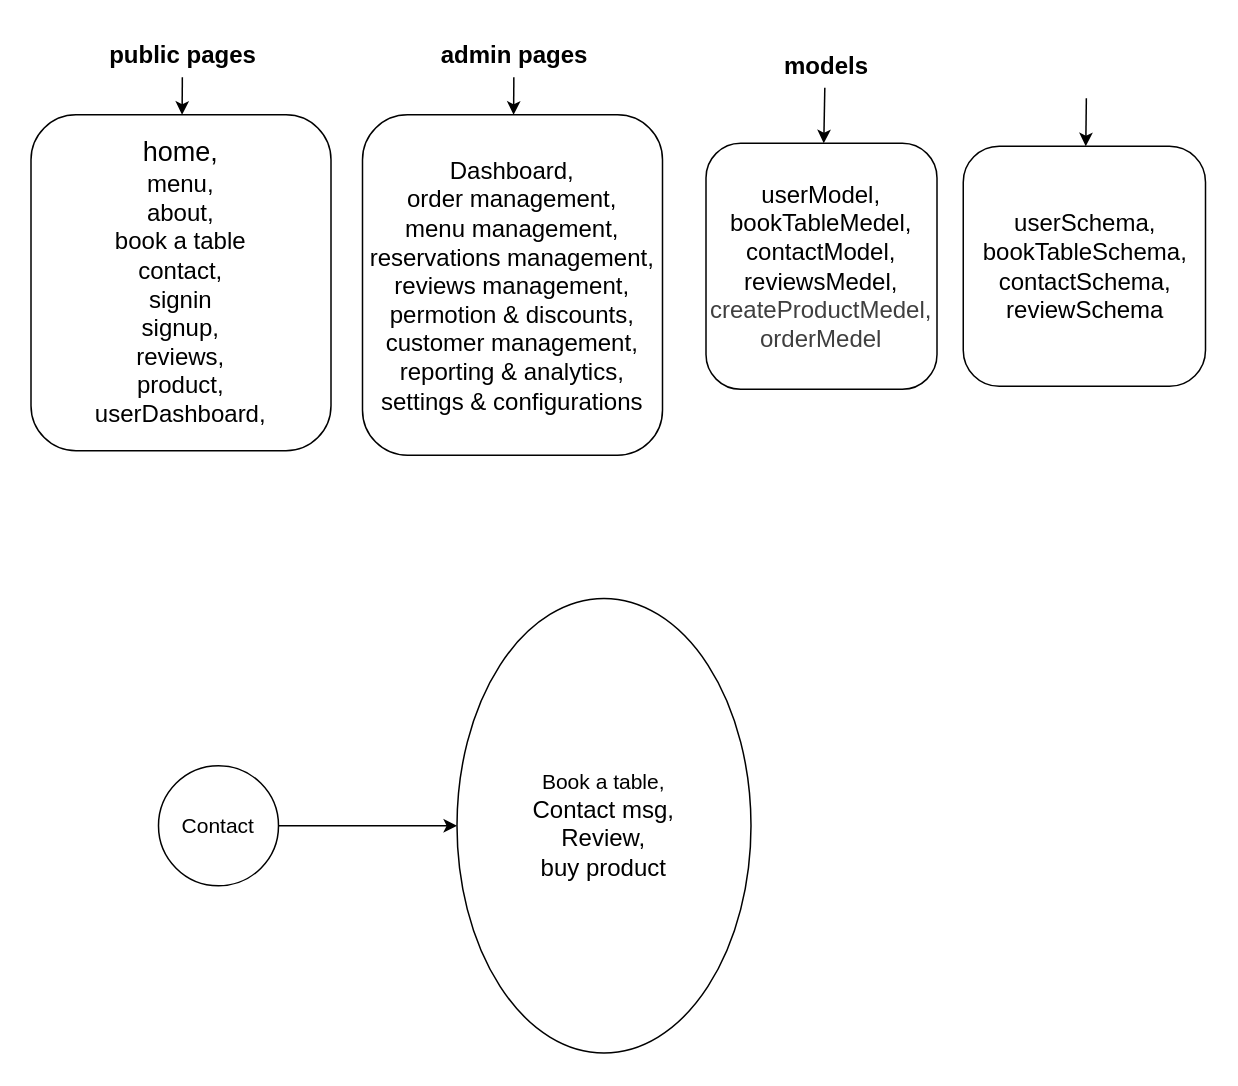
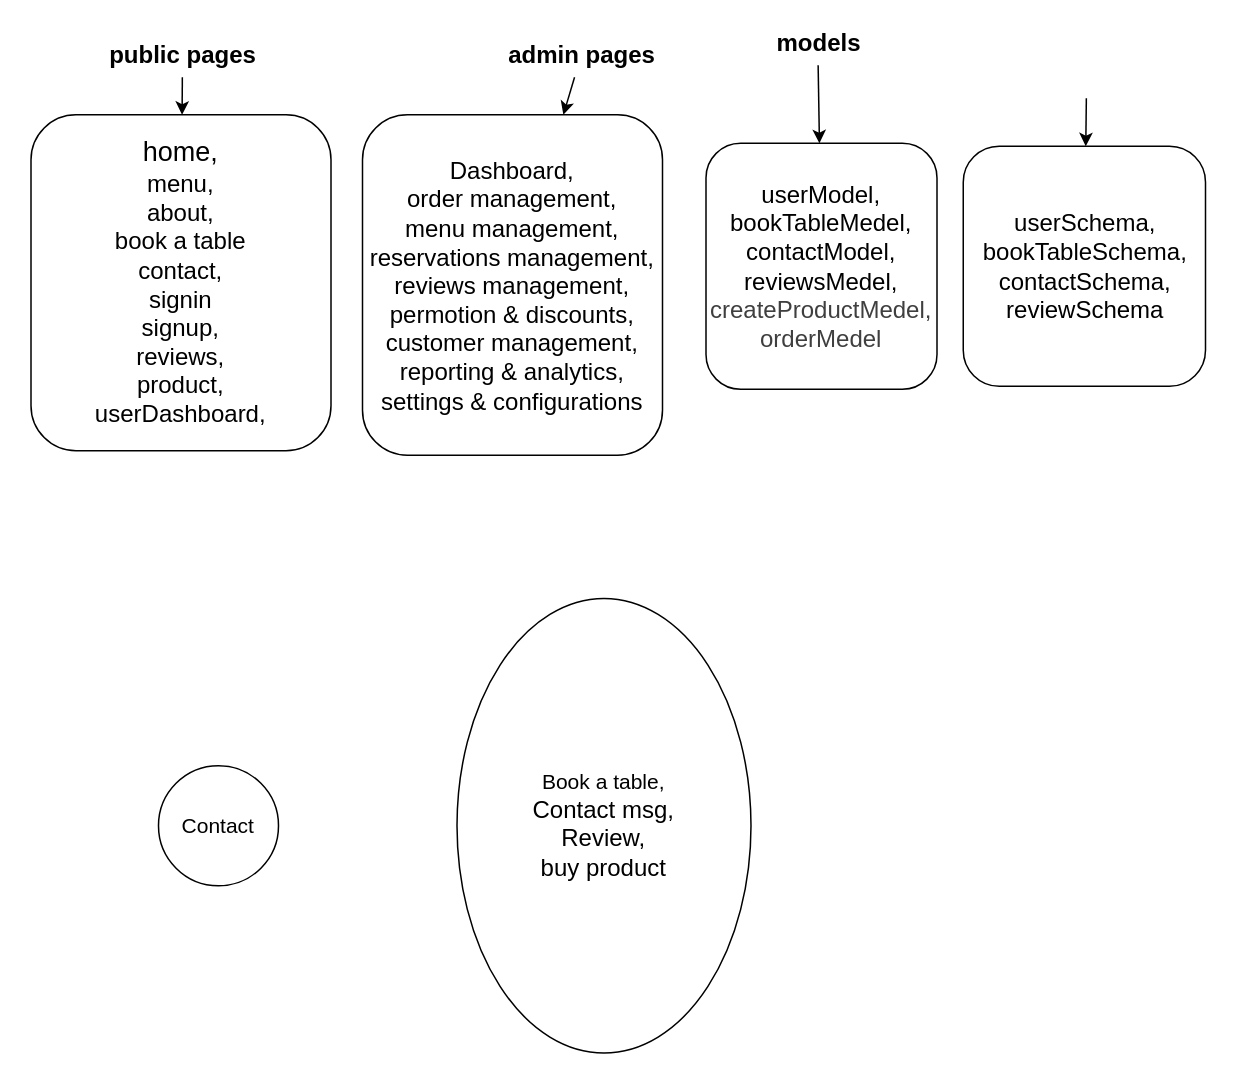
node "admin pages": moved (514, 54) -> (581, 54)
node "models": moved (825, 65) -> (818, 42)
edge "Contact" -> "Book a table, Contact msg, Review, buy product": removed
